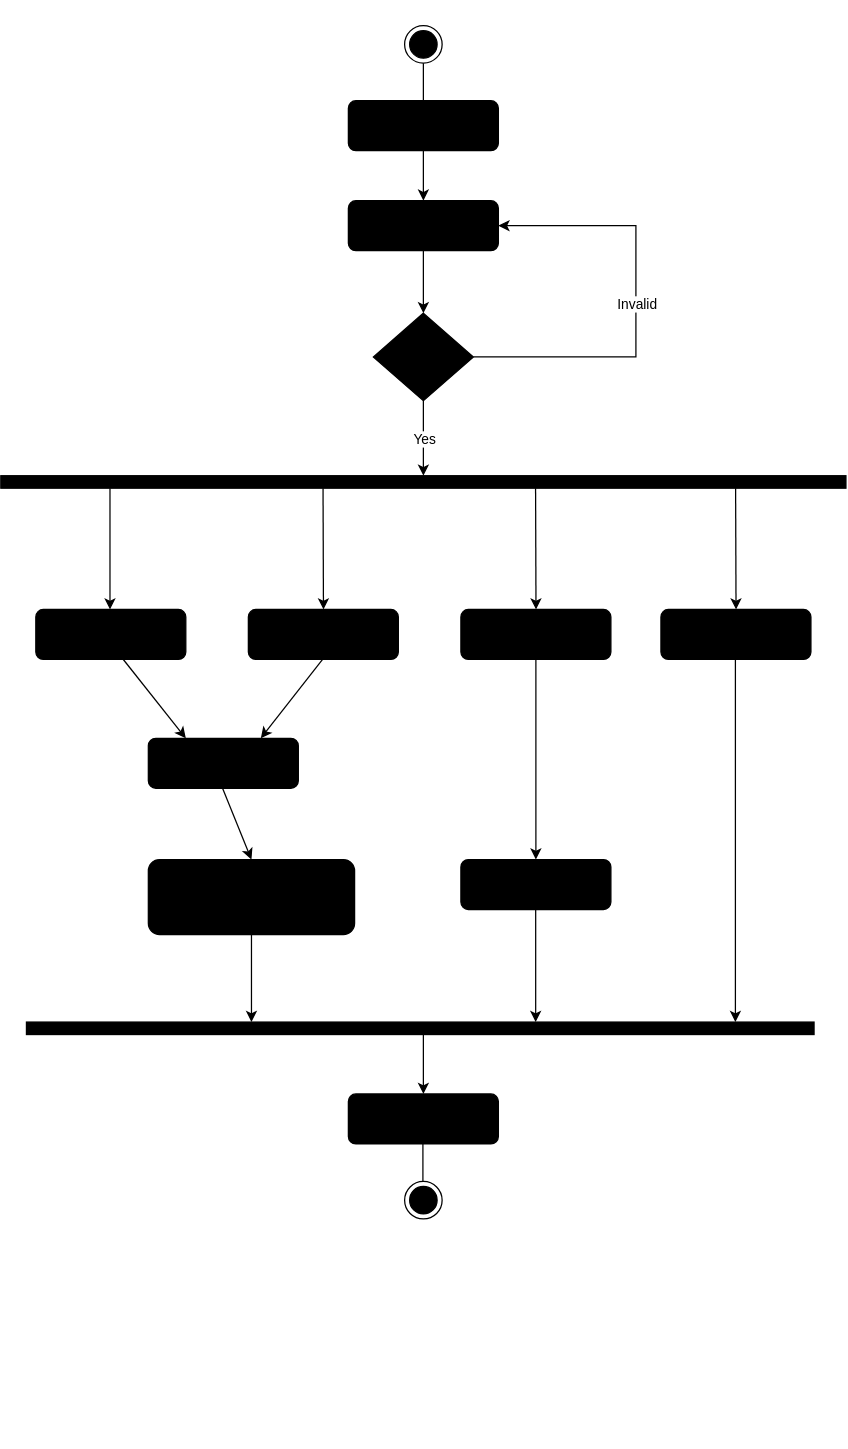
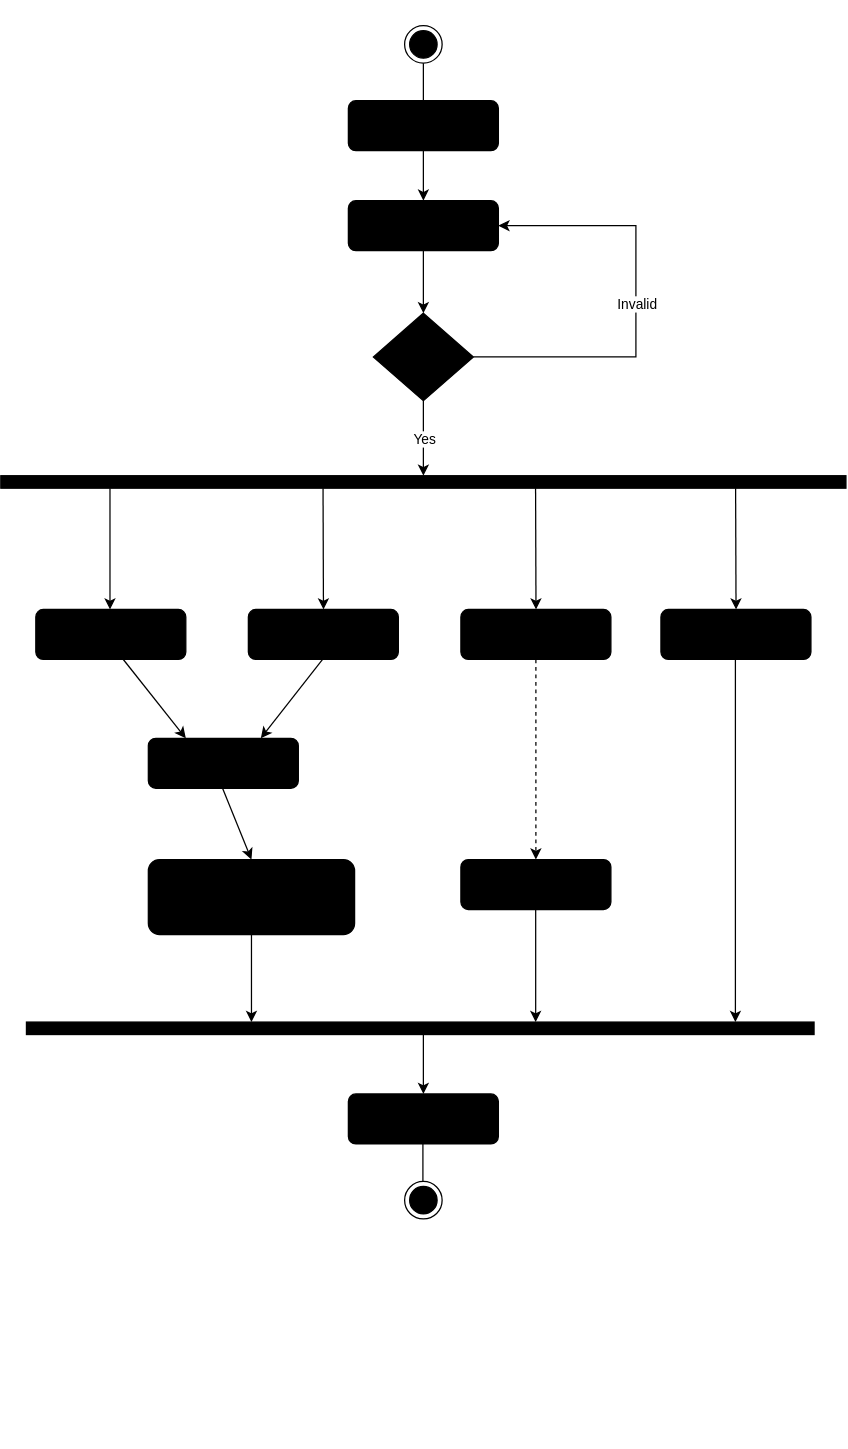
edge "Place Custom Orders" -> "Message Bakers Via Chat": style solid -> dashed
